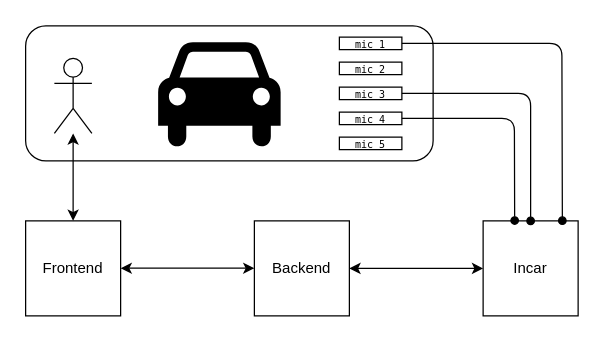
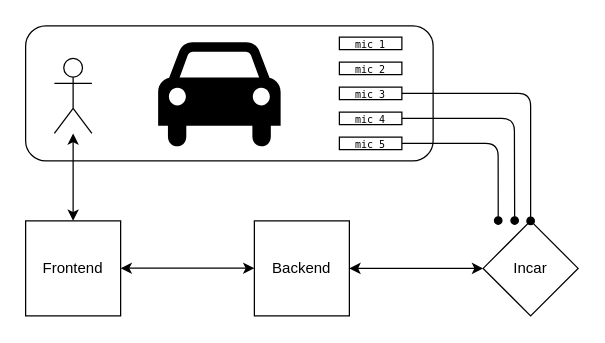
edge "mic 1" -> "Incar": removed
edge "mic 5" -> "Incar": added
node "Incar": shape rectangle -> diamond
